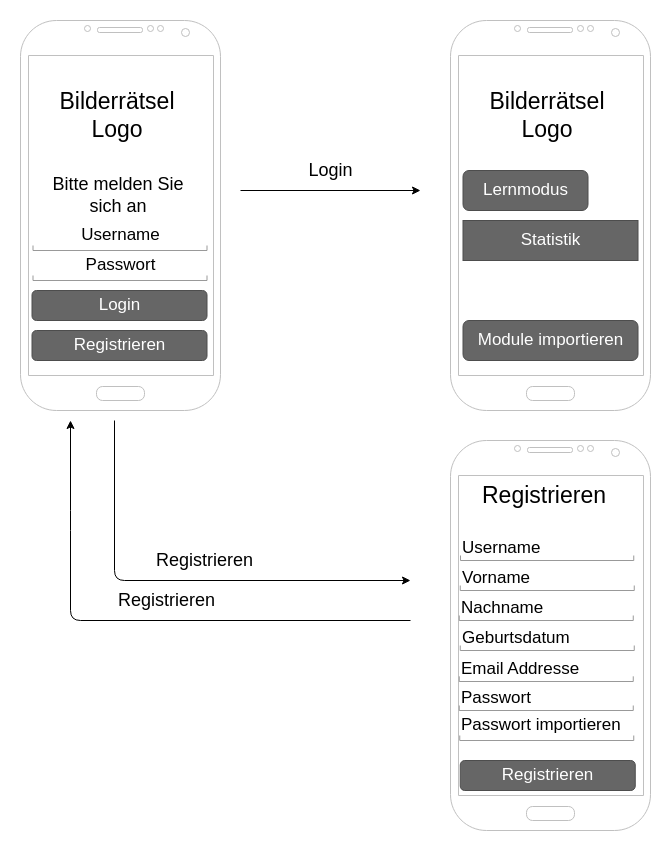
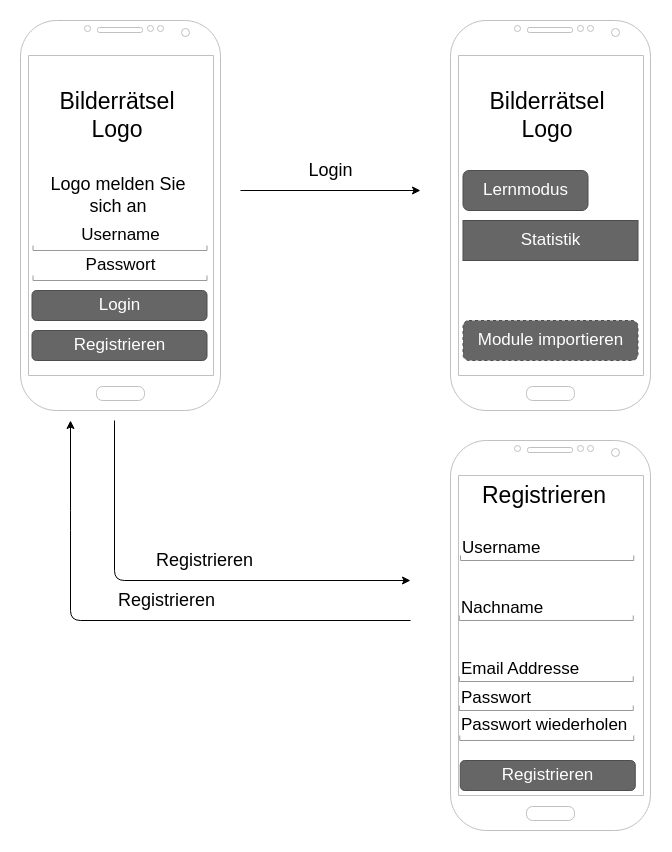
node "Bitte melden Sie sich an": label "Bitte melden Sie sich an" -> "Logo melden Sie sich an"
node "Module importieren": style solid -> dashed
node "Vorname": removed
node "Geburtsdatum": removed
node "Passwort importieren": label "Passwort importieren" -> "Passwort wiederholen"
